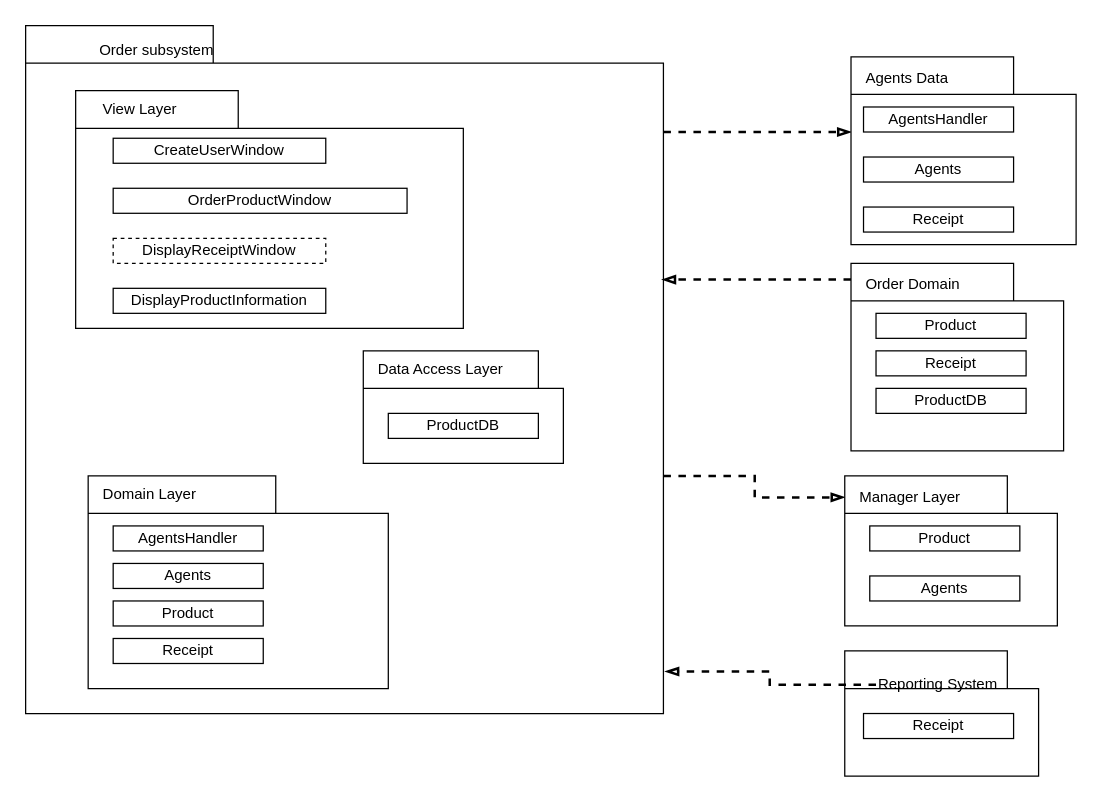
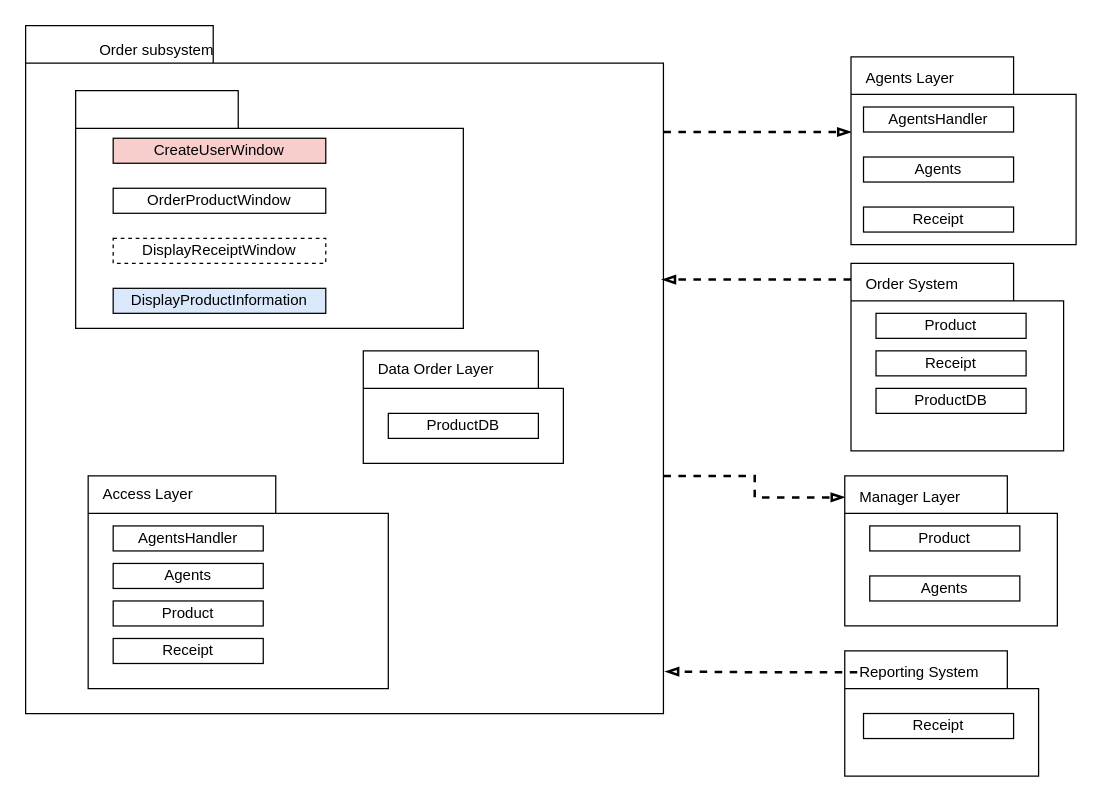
node "Agents Data": label "Agents Data" -> "Agents Layer"
node "View Layer": removed
node "CreateUserWindow": fillcolor #ffffff -> #f8cecc
node "OrderProductWindow": size 294x25 -> 213x25
node "Order Domain": label "Order Domain" -> "Order System"
node "DisplayProductInformation": fillcolor #ffffff -> #dae8fc
node "Data Access Layer": label "Data Access Layer" -> "Data Order Layer"
node "Domain Layer": label "Domain Layer" -> "Access Layer"
node "Reporting System": moved (944, 684) -> (926, 672)
